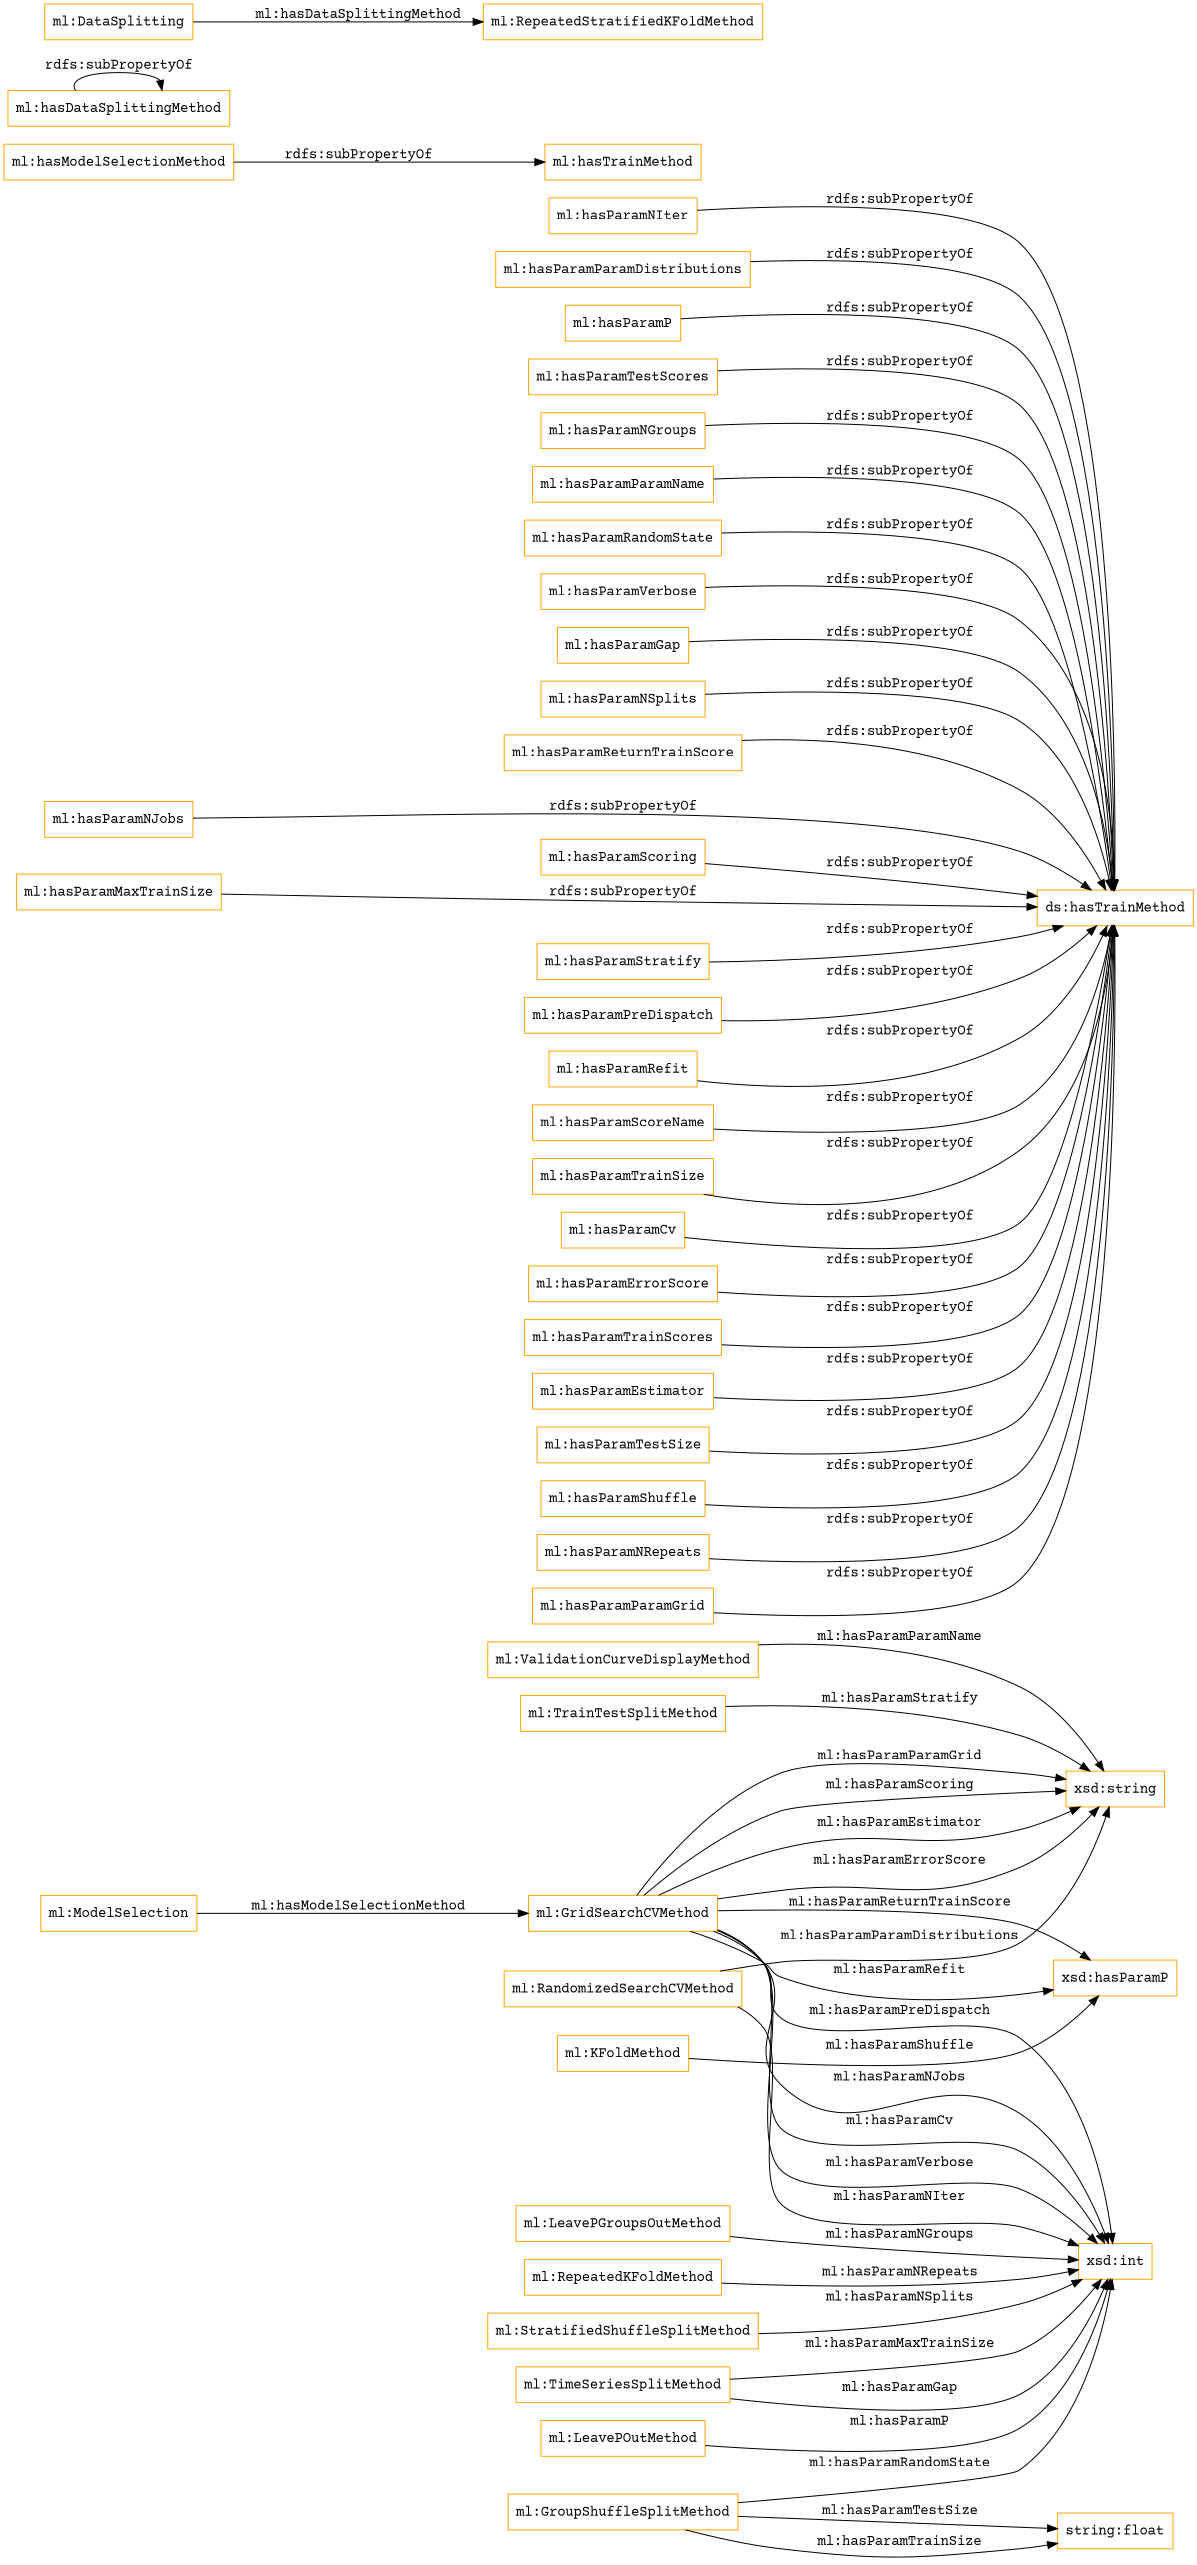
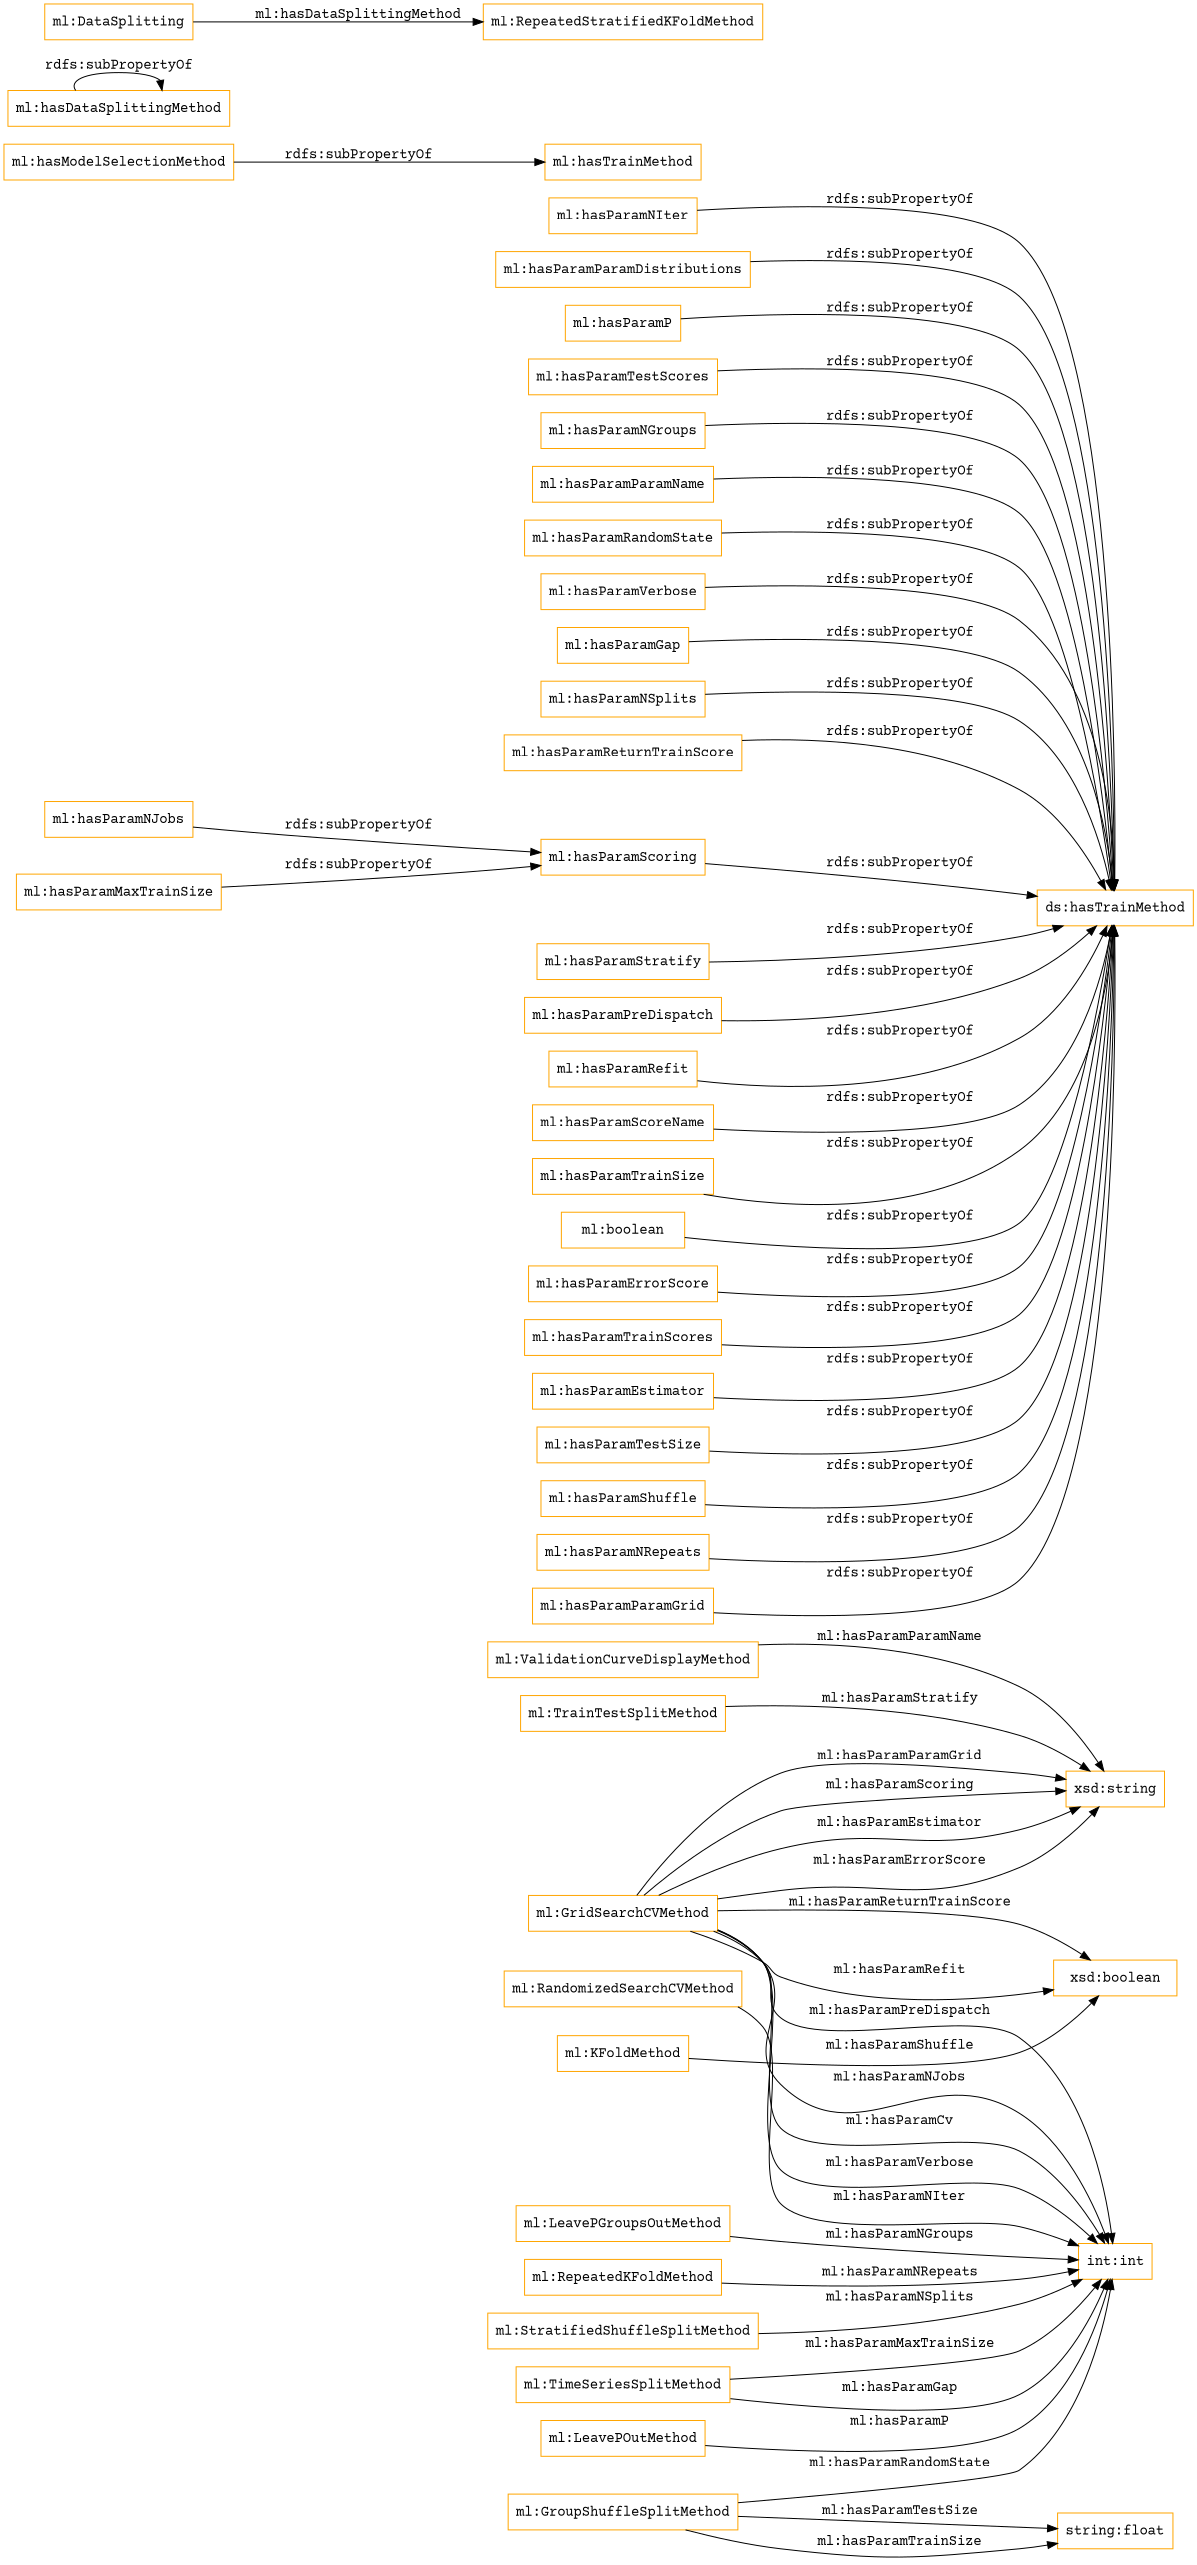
edge "ml:hasParamNJobs" -> "ds:hasTrainMethod": now "ml:hasParamNJobs" -> "ml:hasParamScoring"
edge "ml:hasParamMaxTrainSize" -> "ds:hasTrainMethod": now "ml:hasParamMaxTrainSize" -> "ml:hasParamScoring"
node "ml:hasParamCv": label "ml:hasParamCv" -> "ml:boolean"
node "ml:ModelSelection": removed
edge "ml:RandomizedSearchCVMethod" -> "xsd:string": removed, label "ml:hasParamParamDistributions"
node "xsd:hasParamP": label "xsd:hasParamP" -> "xsd:boolean"
node "xsd:int": label "xsd:int" -> "int:int"
